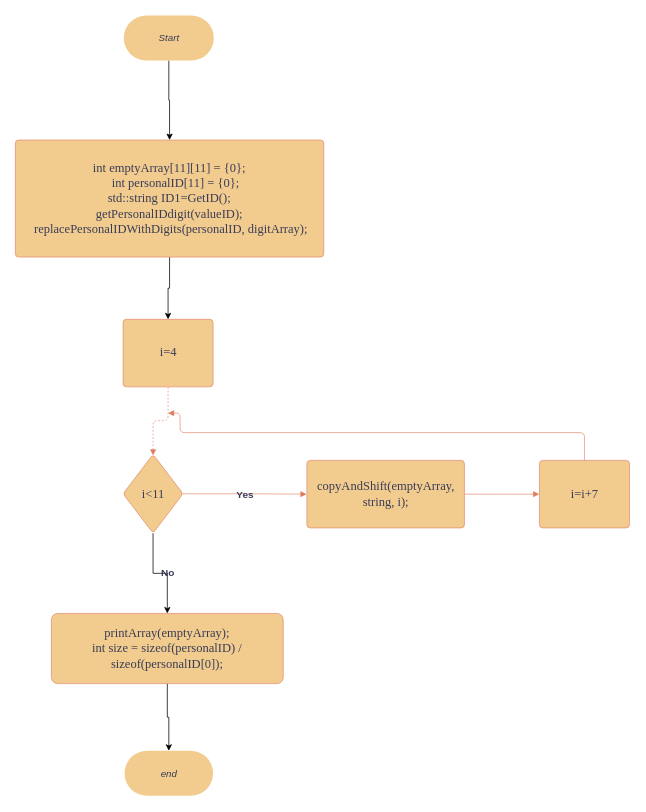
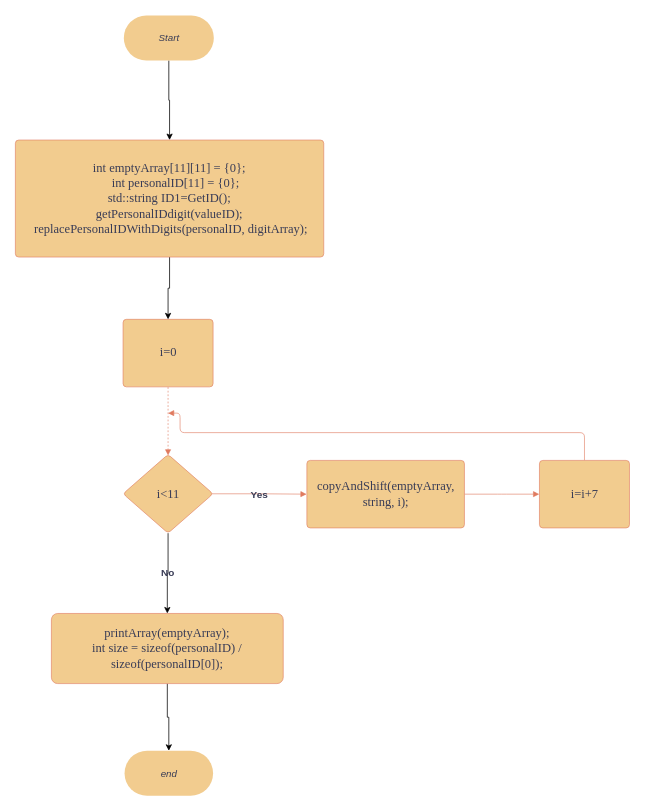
node "i=4": label "i=4" -> "i=0"
node "i<11": size 60x79 -> 90x79
